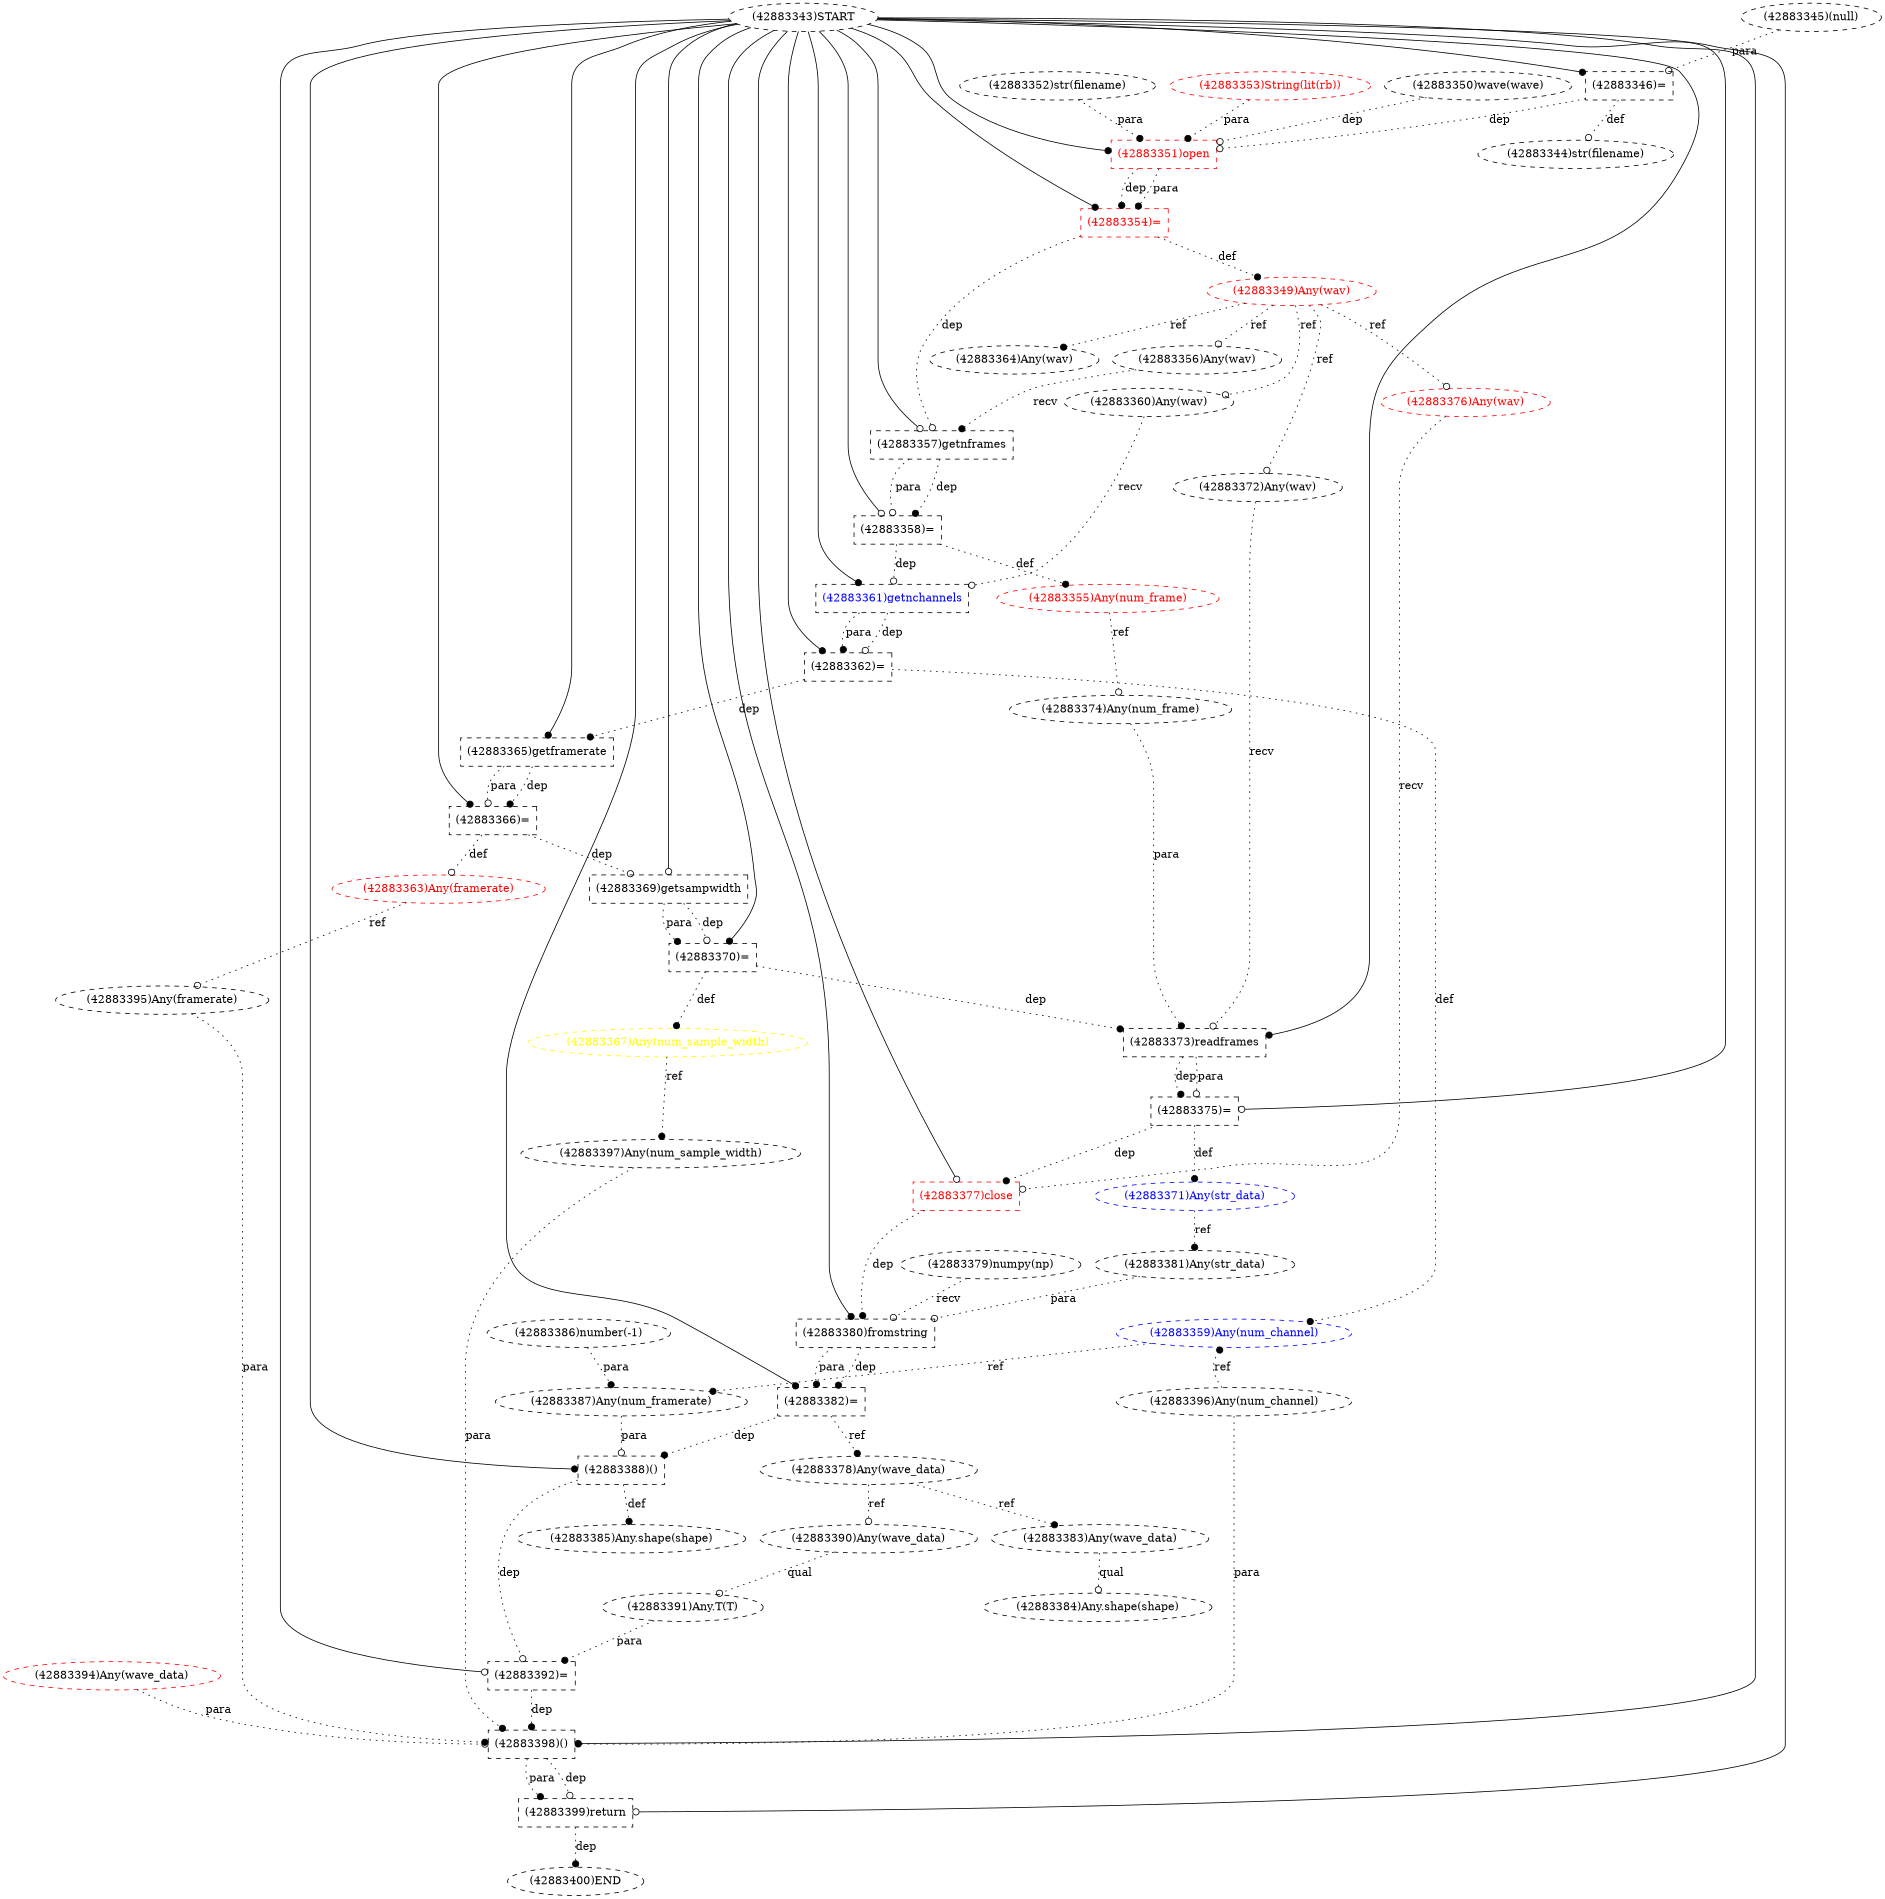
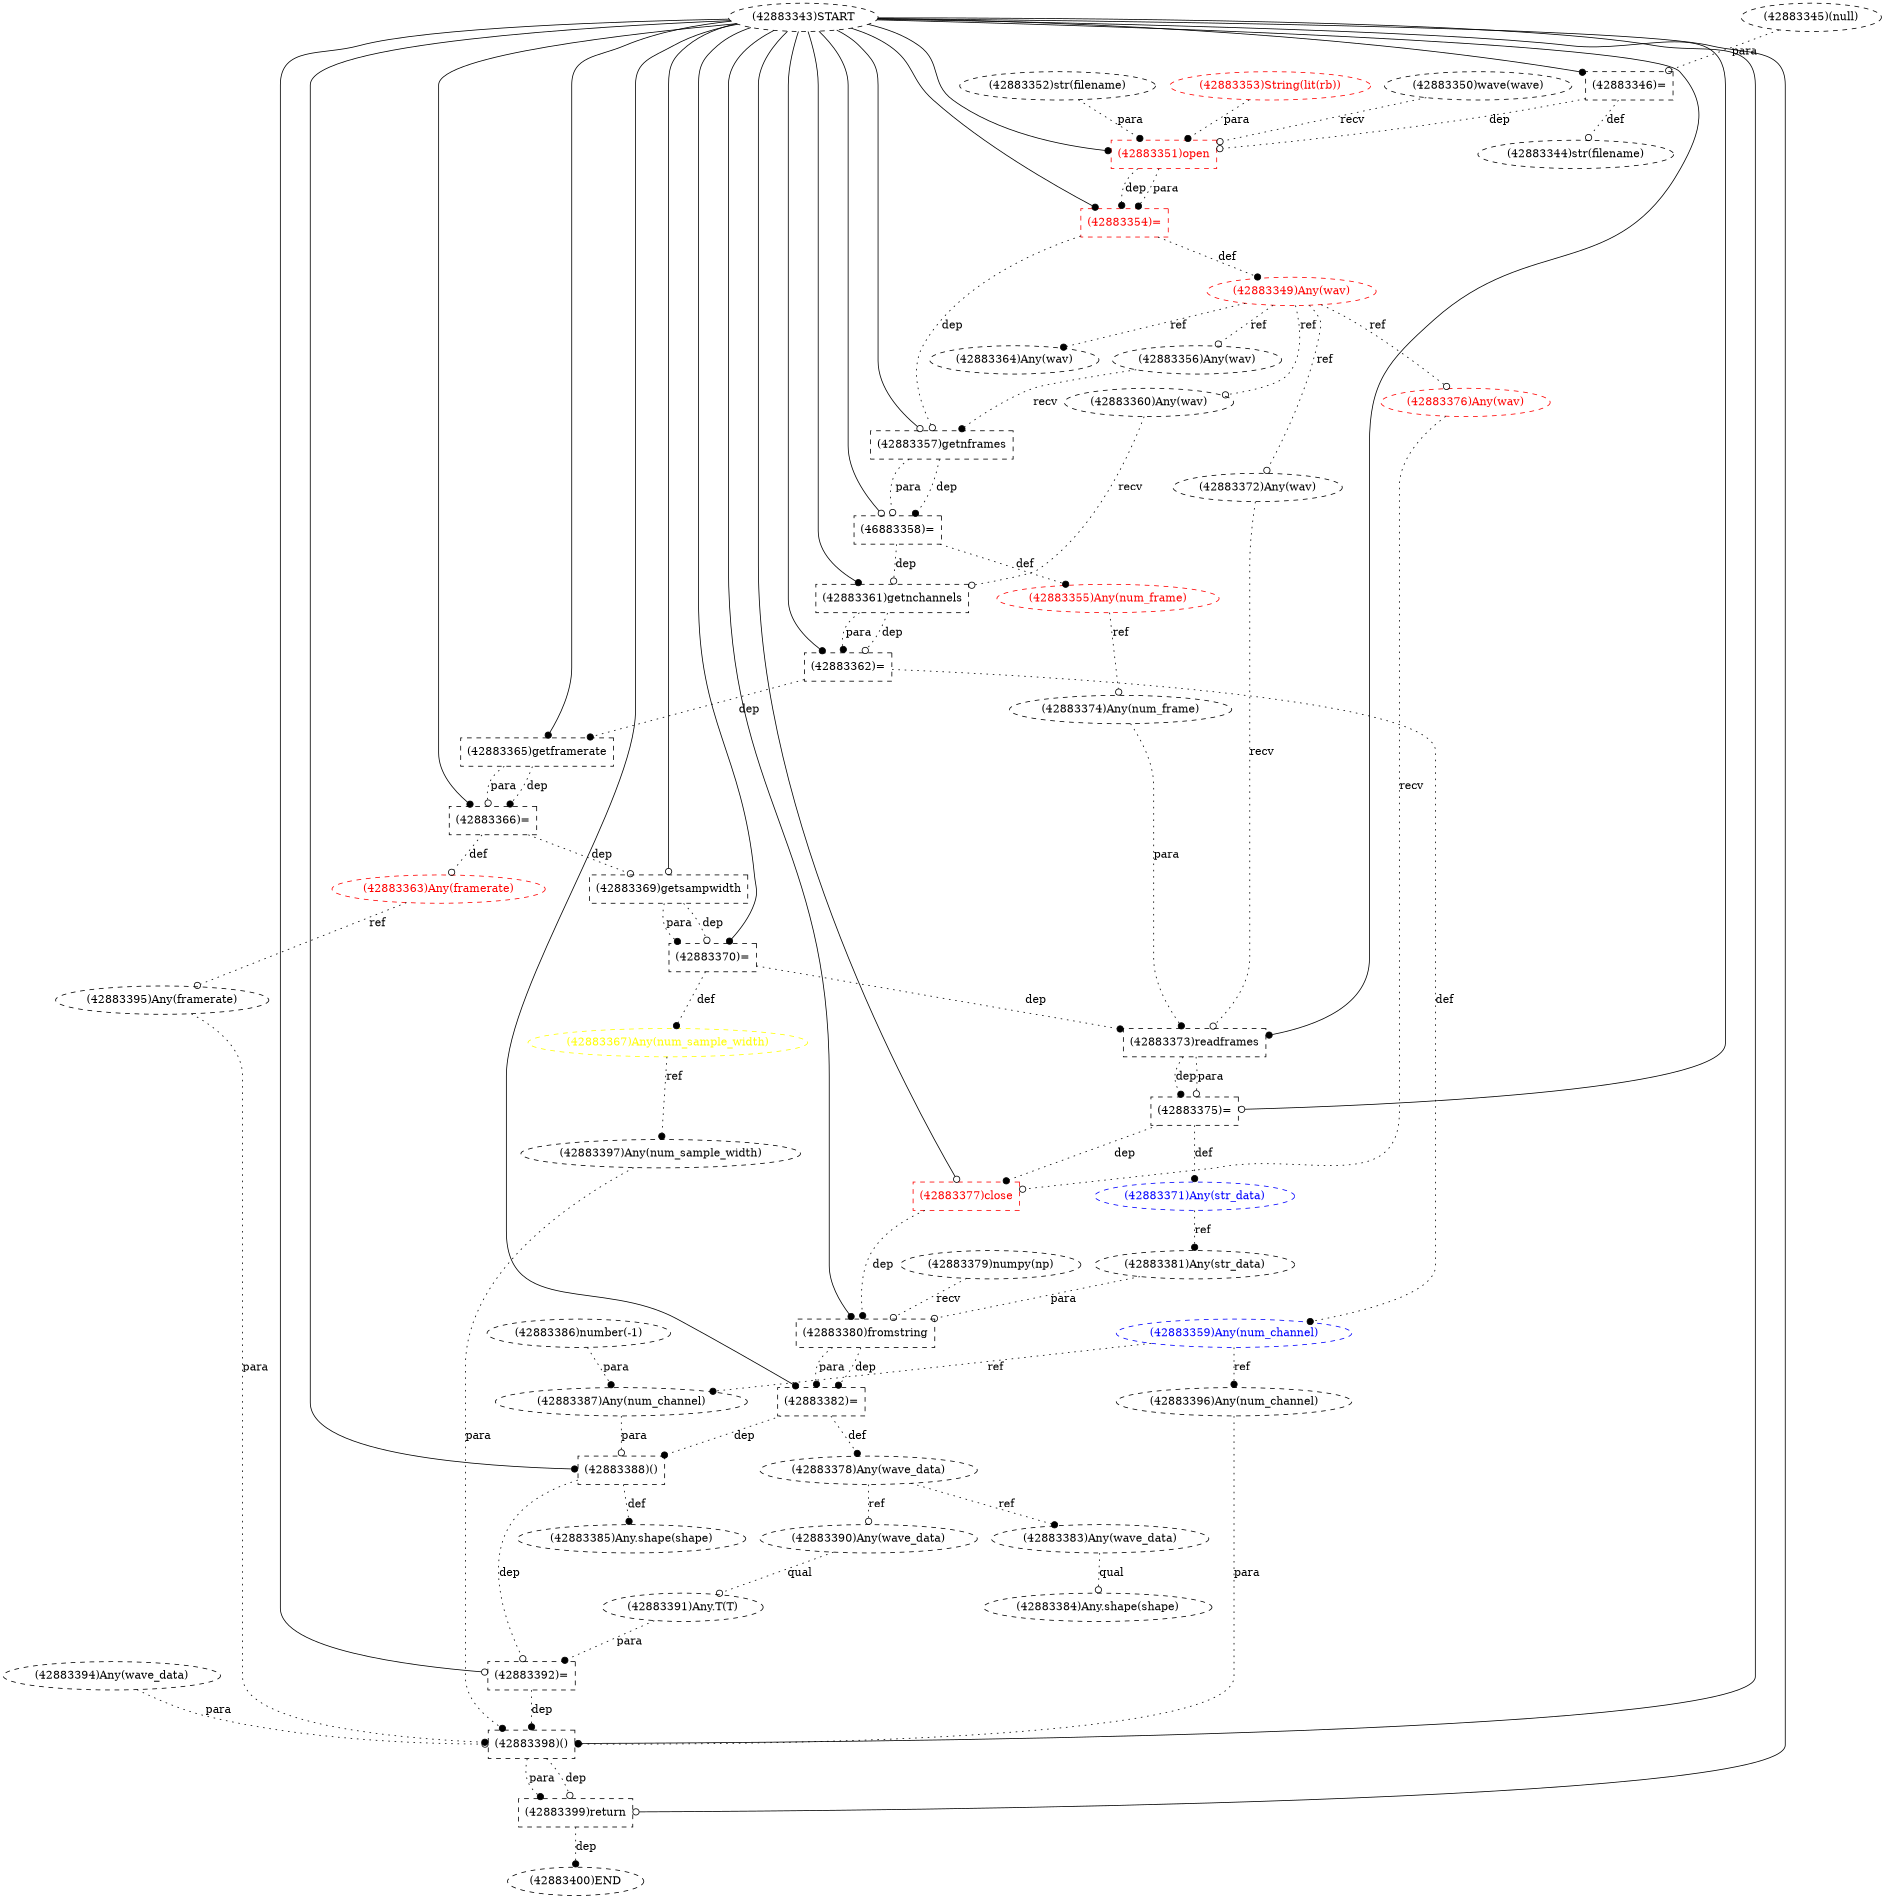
edge "(42883350)wave(wave)" -> "(42883351)open": label "dep" -> "recv"
node "(42883358)=": label "(42883358)=" -> "(46883358)="
node "(42883361)getnchannels": fontcolor blue -> black
edge "(42883396)Any(num_channel)" -> "(42883359)Any(num_channel)": reversed
node "(42883387)Any(num_framerate)": label "(42883387)Any(num_framerate)" -> "(42883387)Any(num_channel)"
edge "(42883382)=" -> "(42883378)Any(wave_data)": label "ref" -> "def"
node "(42883394)Any(wave_data)": color red -> black
